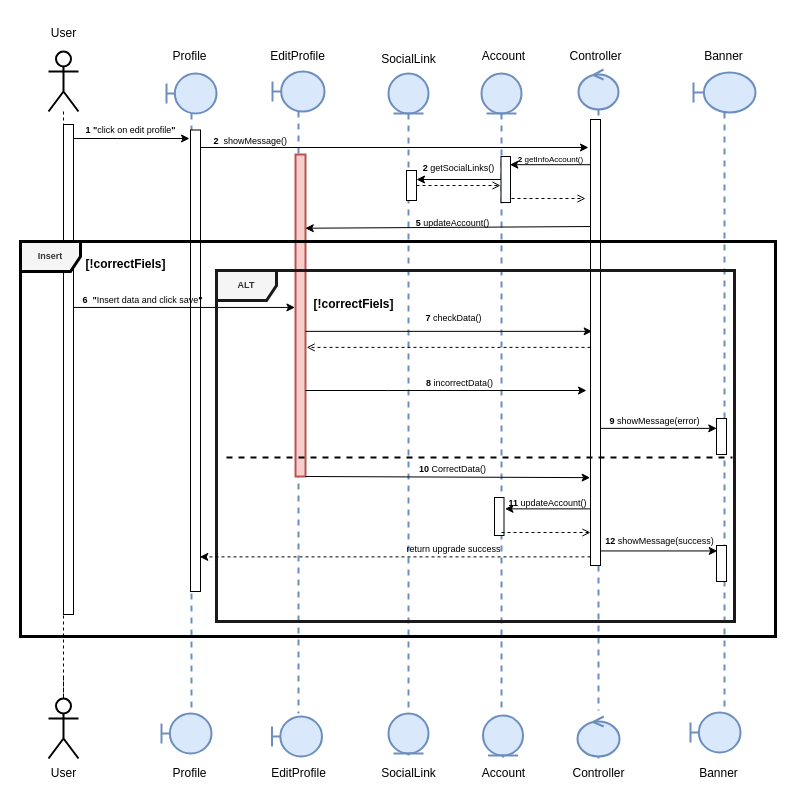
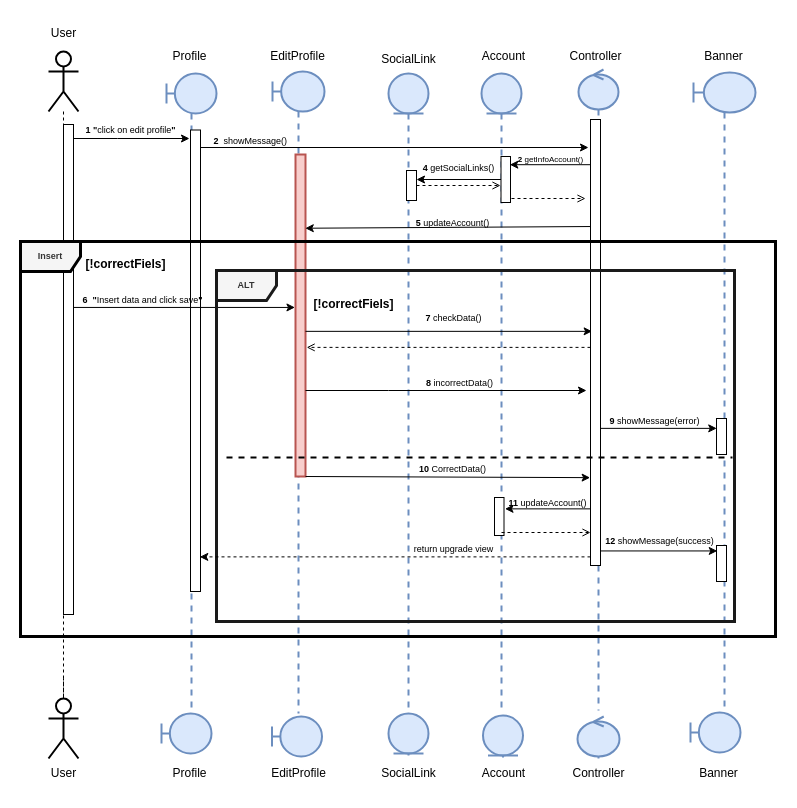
node "2 getSocialLinks()": label "2 getSocialLinks()" -> "4 getSocialLinks()"
node "return upgrade success": label "return upgrade success" -> "return upgrade view"
